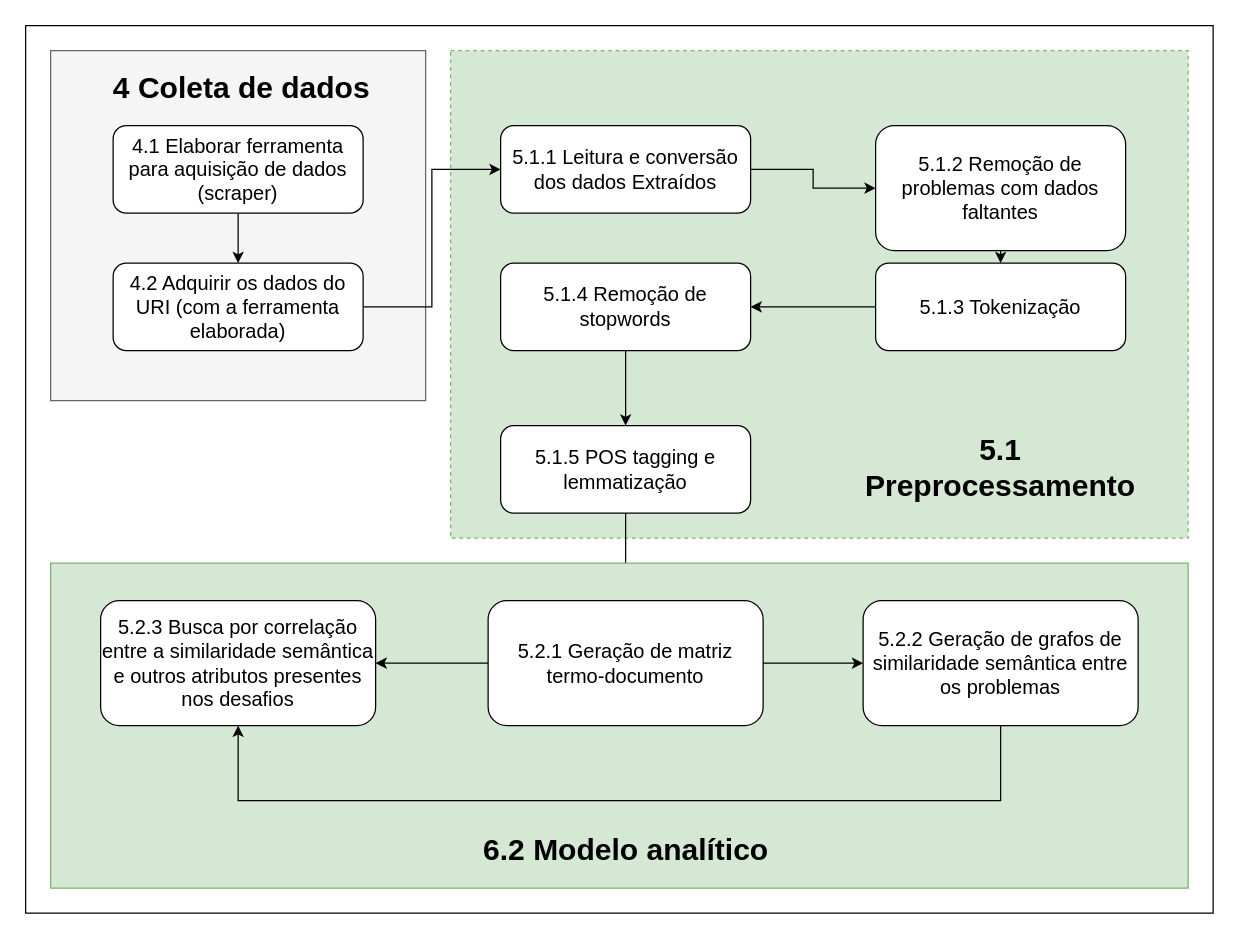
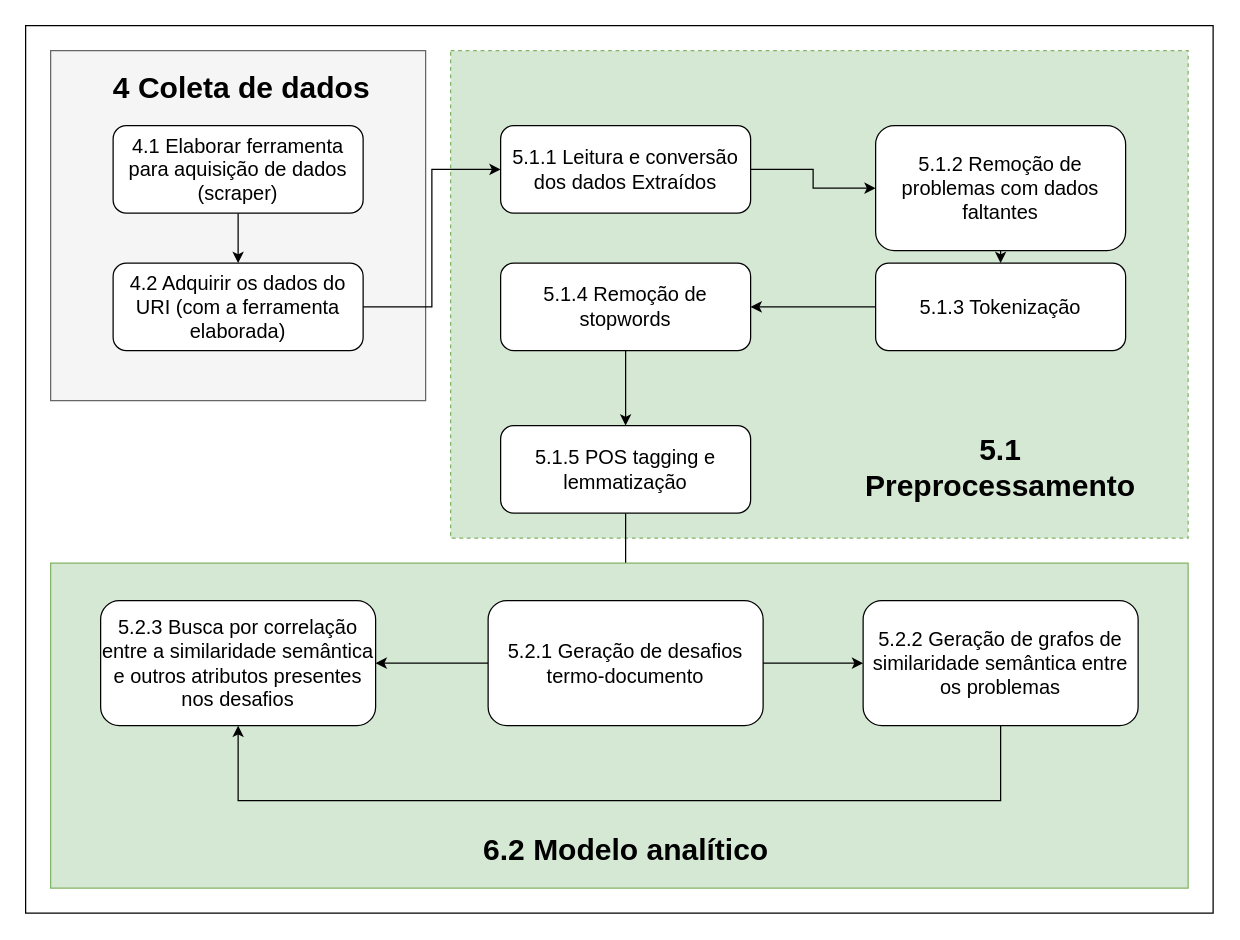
node "5.2.1 Geração de matriz termo-documento": label "5.2.1 Geração de matriz termo-documento" -> "5.2.1 Geração de desafios termo-documento"
